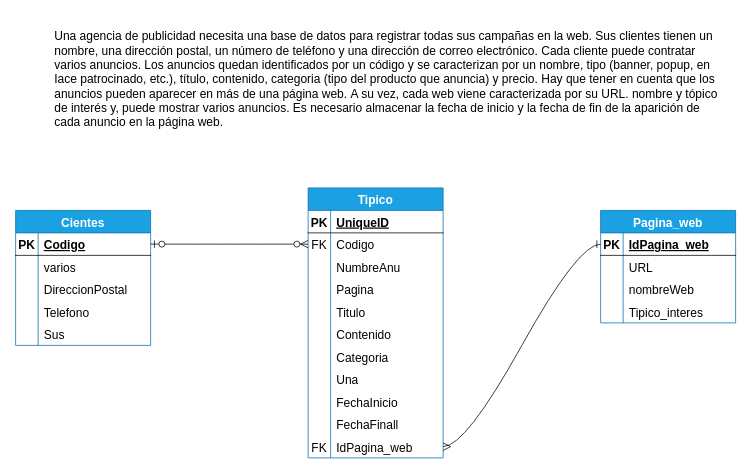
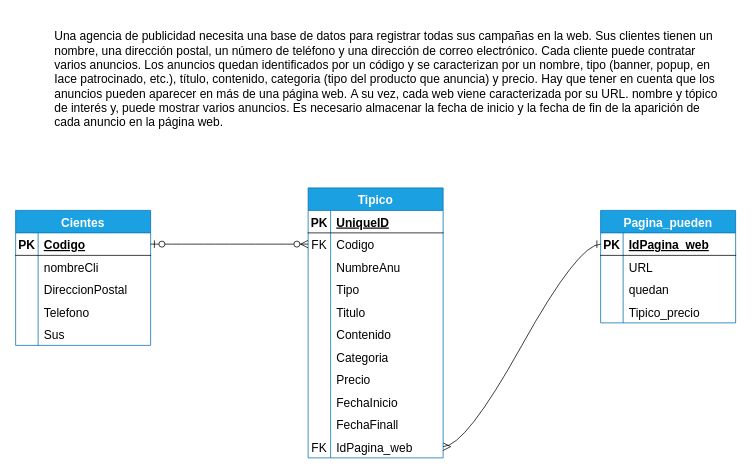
node "Pagina_web": label "Pagina_web" -> "Pagina_pueden"
node "varios": label "varios" -> "nombreCli"
node "Pagina": label "Pagina" -> "Tipo"
node "nombreWeb": label "nombreWeb" -> "quedan"
node "Tipico_interes": label "Tipico_interes" -> "Tipico_precio"
node "Una": label "Una" -> "Precio"
